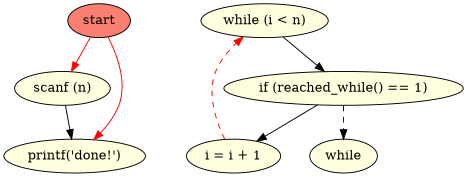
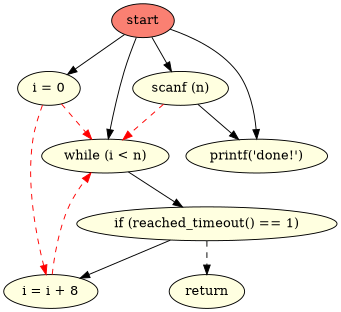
edge "start" -> "scanf (n)": color red -> black
edge "start" -> "while (i < n)": added
edge "start" -> "printf('done!')": color red -> black
node "i = 0": added
node "if (reached_while() == 1)": label "if (reached_while() == 1)" -> "if (reached_timeout() == 1)"
edge "scanf (n)" -> "while (i < n)": added
node "i = i + 1": label "i = i + 1" -> "i = i + 8"
node "while": label "while" -> "return"
